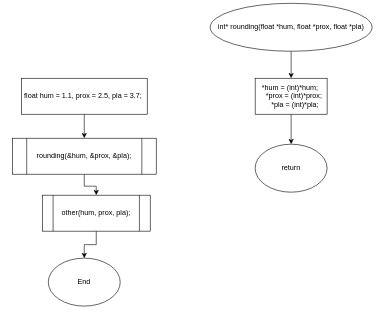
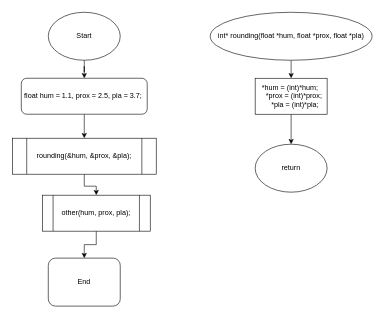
node "int* rounding(float *hum, float *prox, float *pla)": moved (291, 27) -> (291, 36)
node "Start": added
edge "Start" -> "float hum = 1.1, prox = 2.5, pla = 3.7;": added
node "float hum = 1.1, prox = 2.5, pla = 3.7;": shape rectangle -> rounded rectangle
node "End": shape ellipse -> rounded rectangle
